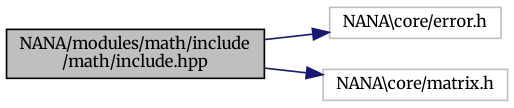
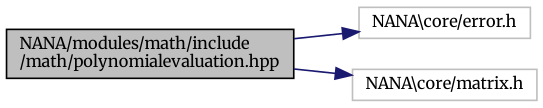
node "NANA/modules/math/include /math/include.hpp": label "NANA/modules/math/include /math/include.hpp" -> "NANA/modules/math/include /math/polynomialevaluation.hpp"
